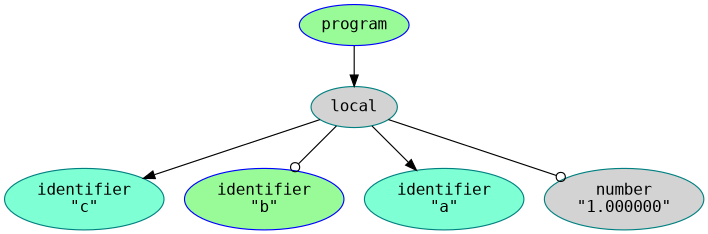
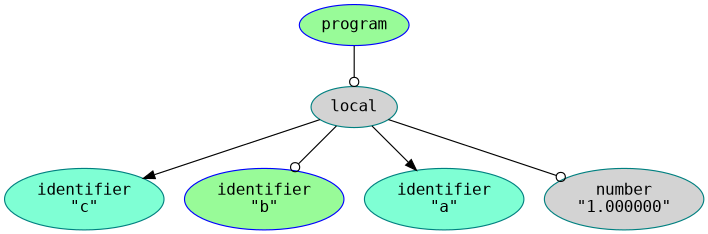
edge "program" -> "local": arrowhead normal -> odot
